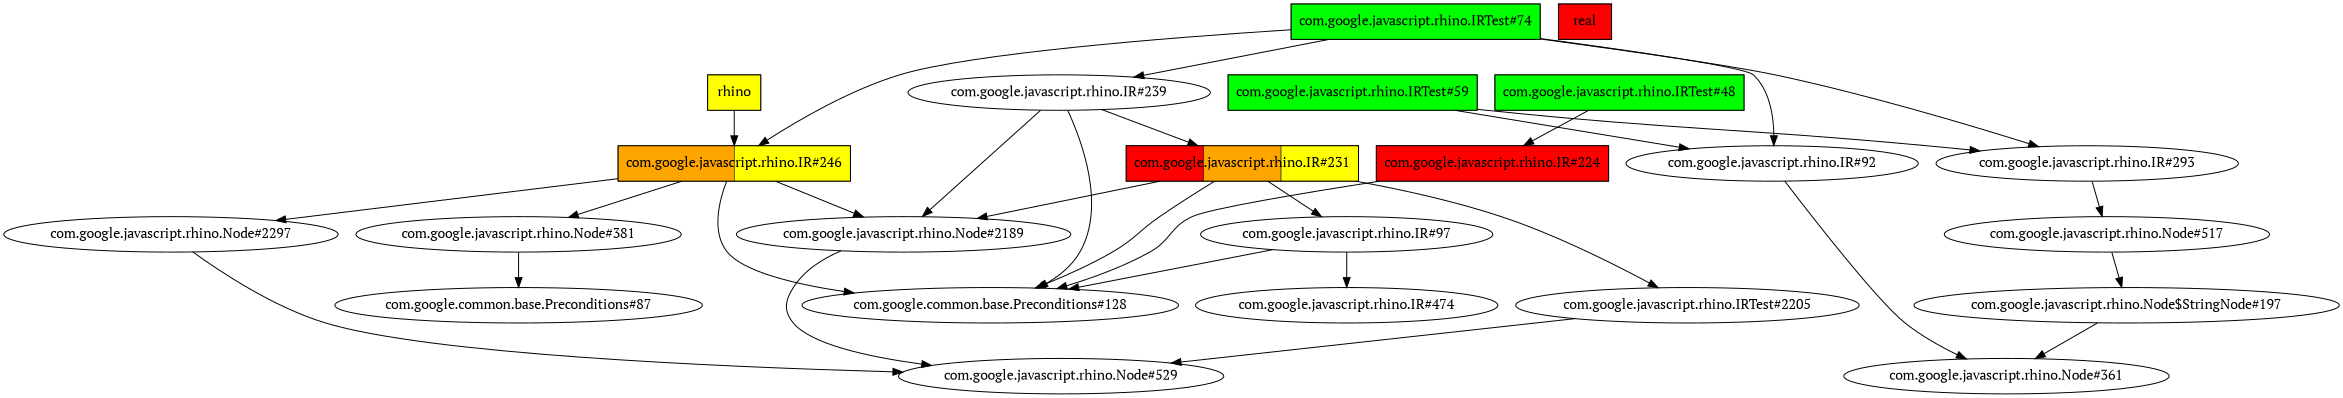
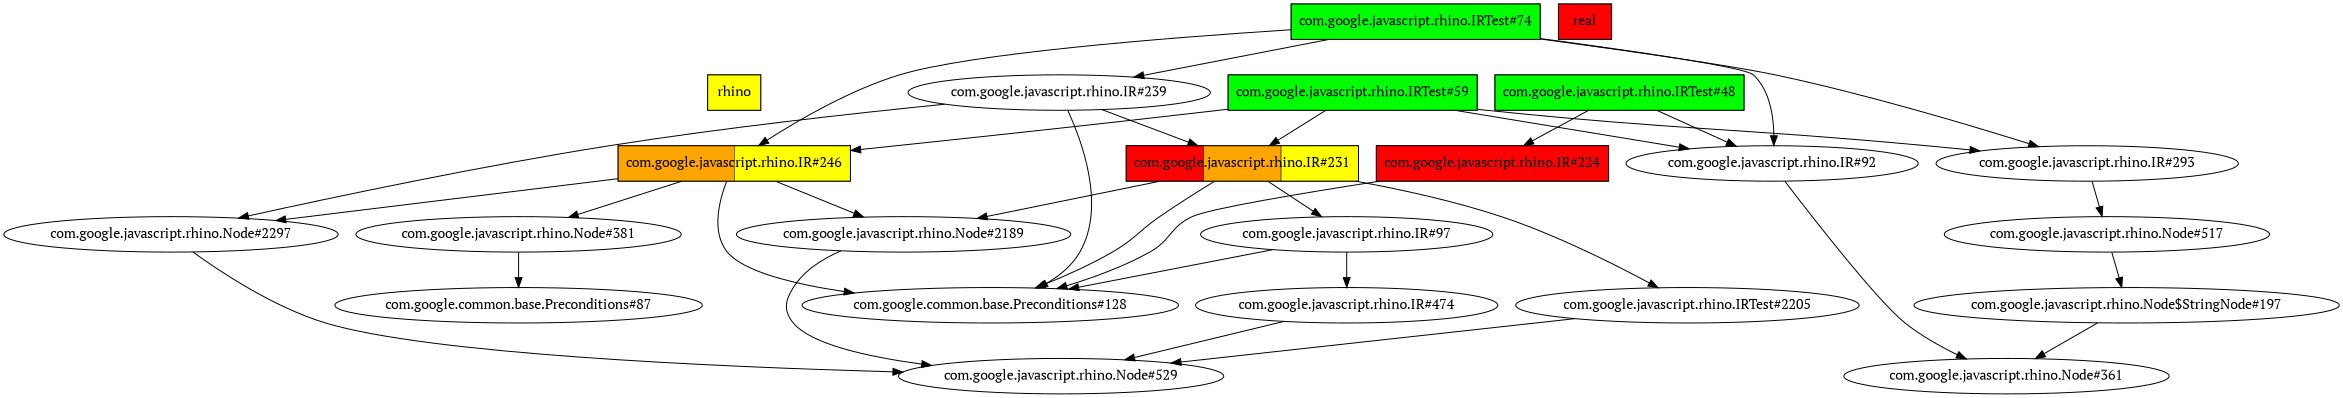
edge "com.google.javascript.rhino.IRTest#48" -> "com.google.javascript.rhino.IR#92": added
edge "rhino" -> "com.google.javascript.rhino.IR#246": now "com.google.javascript.rhino.IRTest#59" -> "com.google.javascript.rhino.IR#246"
edge "com.google.javascript.rhino.IRTest#59" -> "com.google.javascript.rhino.IR#231": added
edge "com.google.javascript.rhino.IR#239" -> "com.google.javascript.rhino.Node#2189": now "com.google.javascript.rhino.IR#239" -> "com.google.javascript.rhino.Node#2297"
edge "com.google.javascript.rhino.IR#474" -> "com.google.javascript.rhino.Node#529": added
